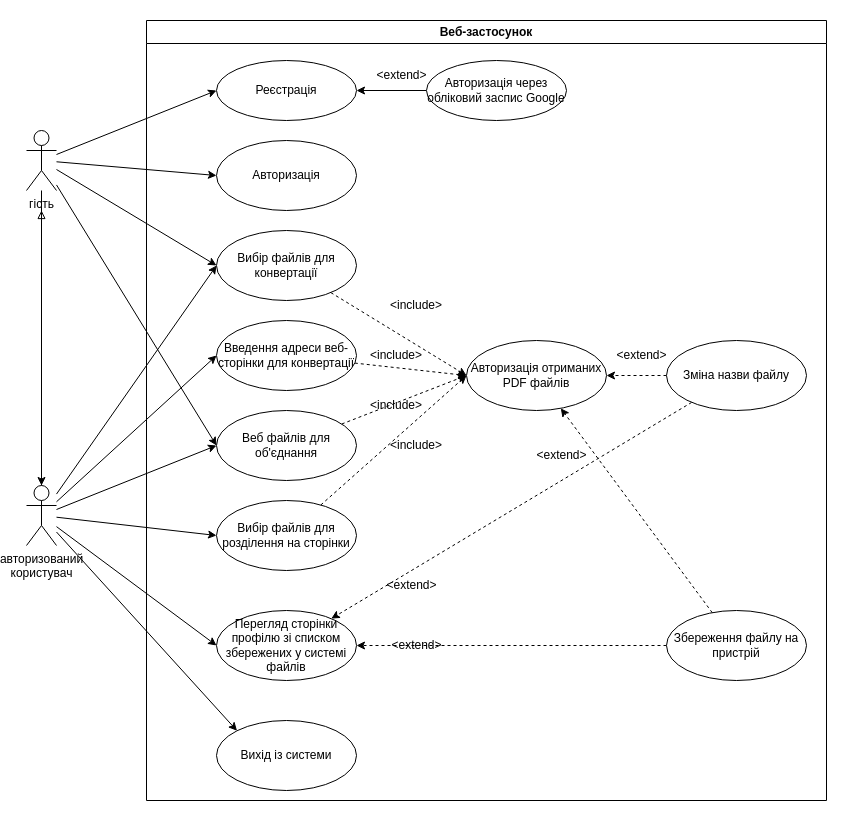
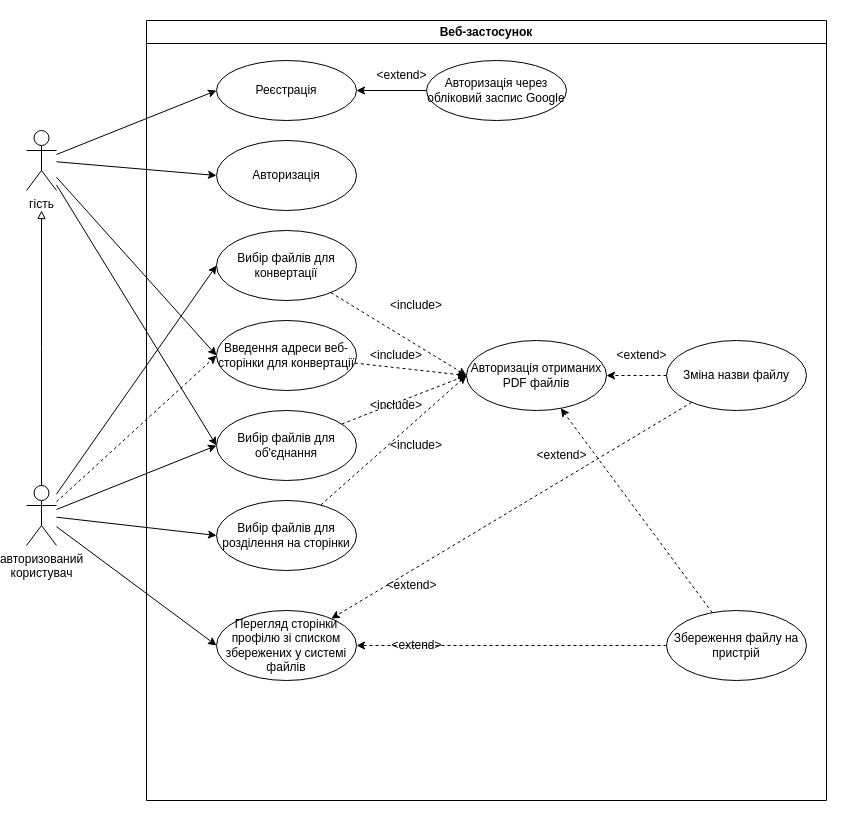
edge "гість" -> "авторизований користувач": now "гість" -> "Введення адреси веб-сторінки для конвертації"
edge "гість" -> "Вибір файлів для конвертації": removed
edge "авторизований користувач" -> "Введення адреси веб-сторінки для конвертації": style solid -> dashed
node "Веб файлів для об'єднання": label "Веб файлів для об'єднання" -> "Вибір файлів для об'єднання"
edge "авторизований користувач" -> "Вихід із системи": removed
node "Вихід із системи": removed
